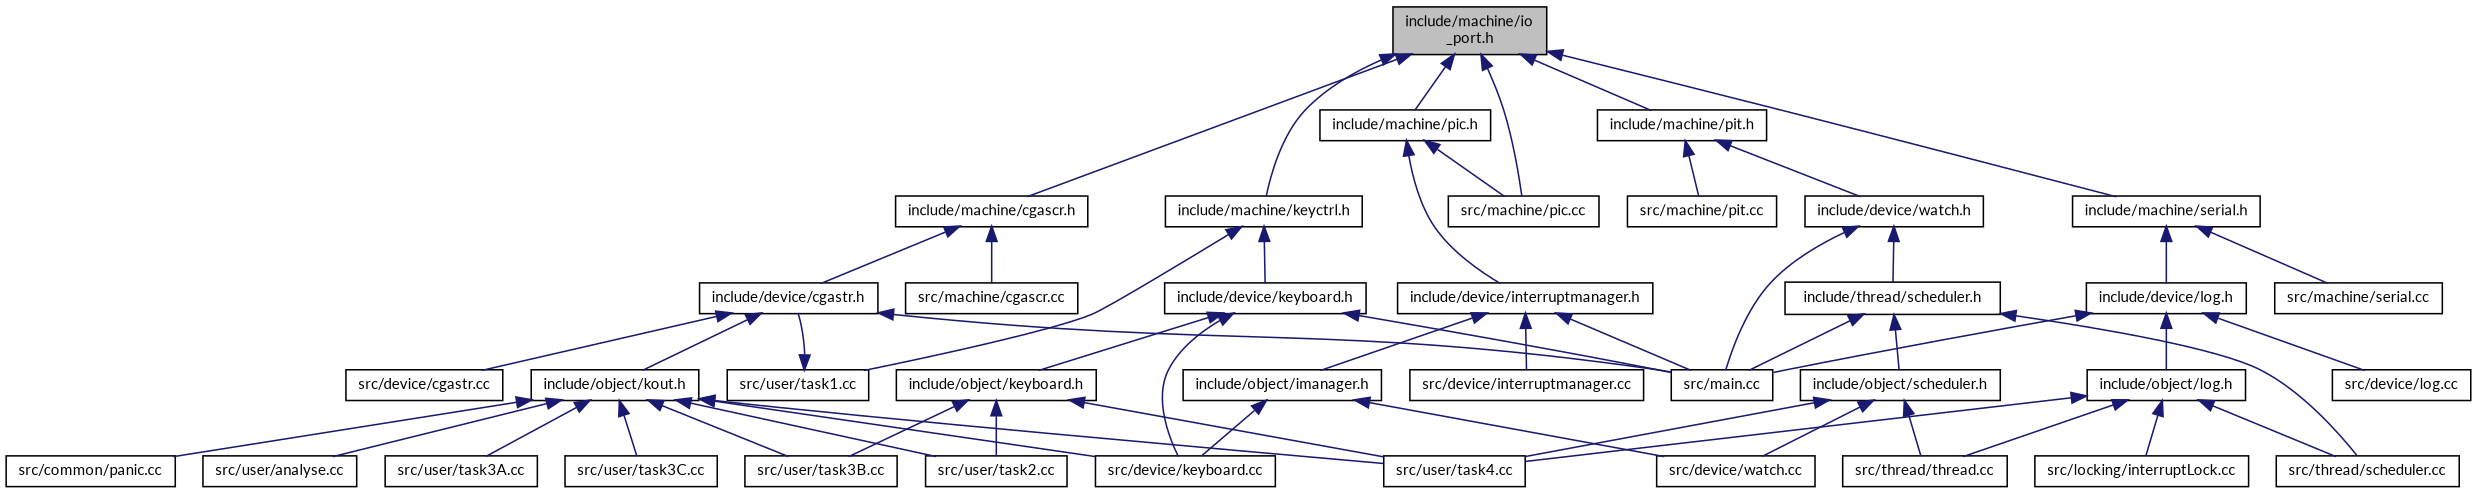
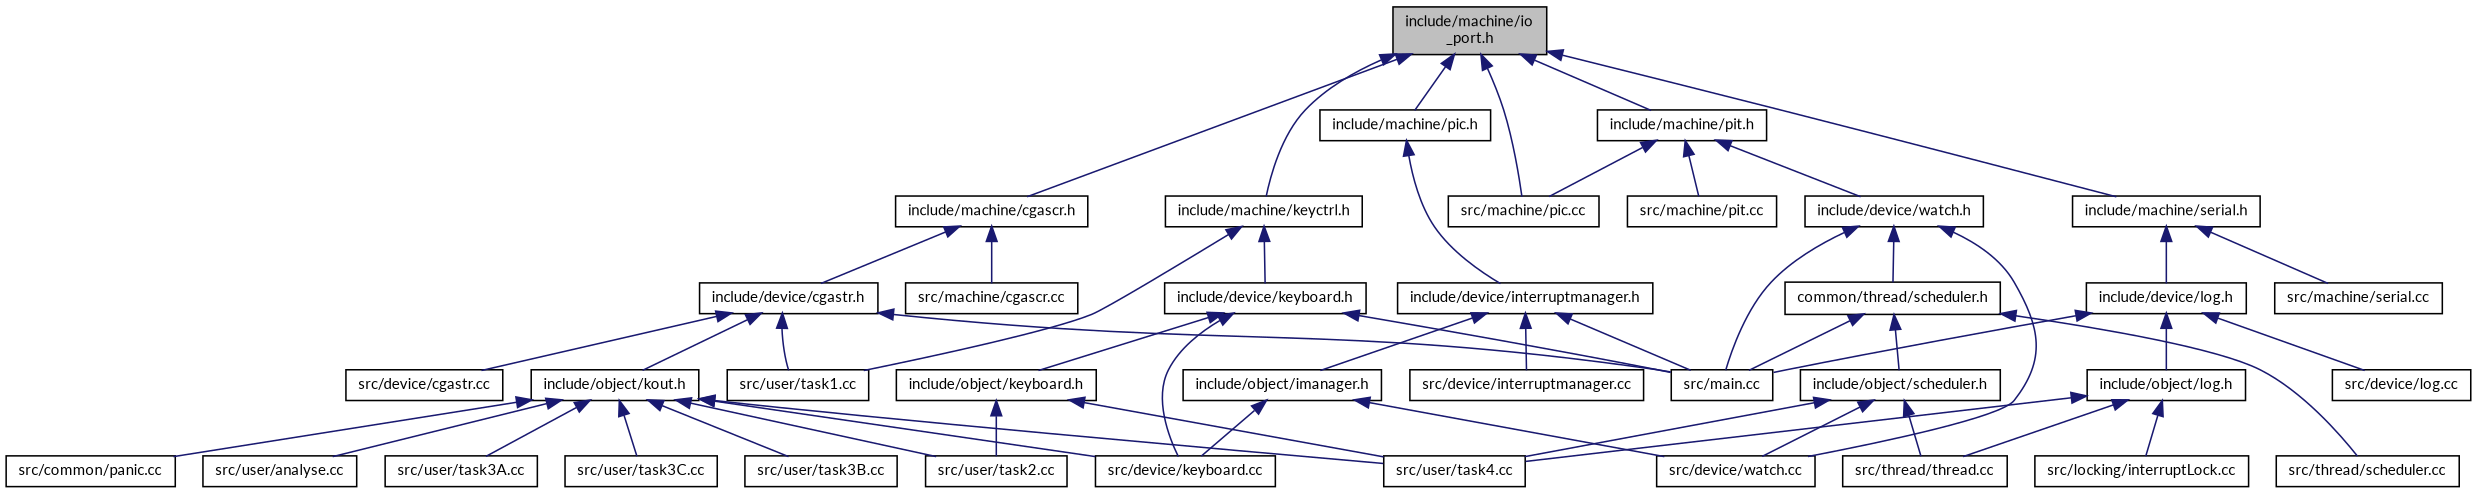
edge "src/machine/pic.cc" -> "include/machine/pic.h": now "src/machine/pic.cc" -> "include/machine/pit.h"
node "include/thread/scheduler.h": label "include/thread/scheduler.h" -> "common/thread/scheduler.h"
edge "include/device/cgastr.h" -> "src/user/task1.cc": reversed
edge "src/device/watch.cc" -> "include/device/watch.h": added
edge "src/thread/scheduler.cc" -> "include/object/log.h": removed
edge "src/user/task3B.cc" -> "include/object/keyboard.h": removed
